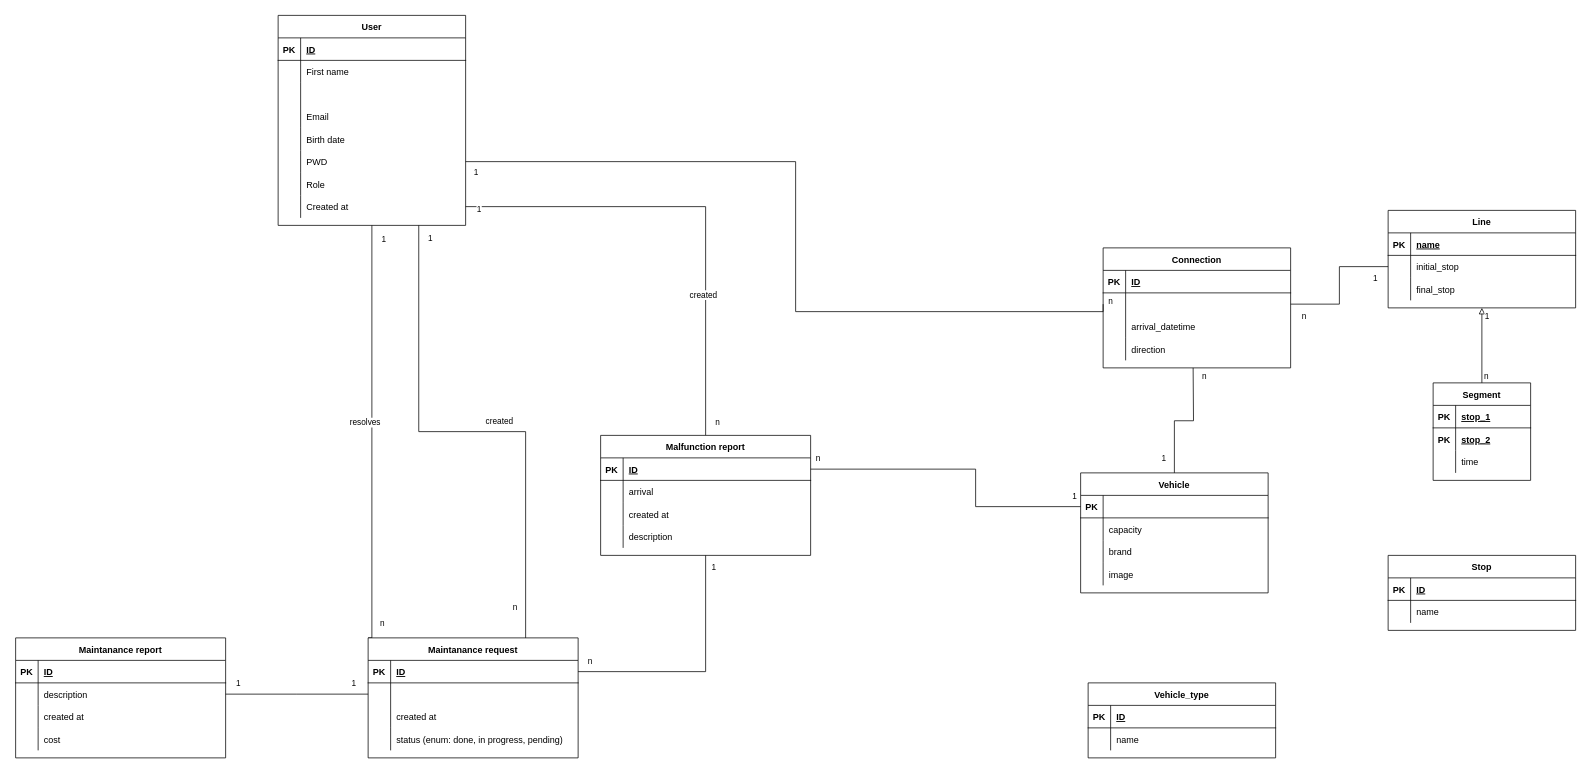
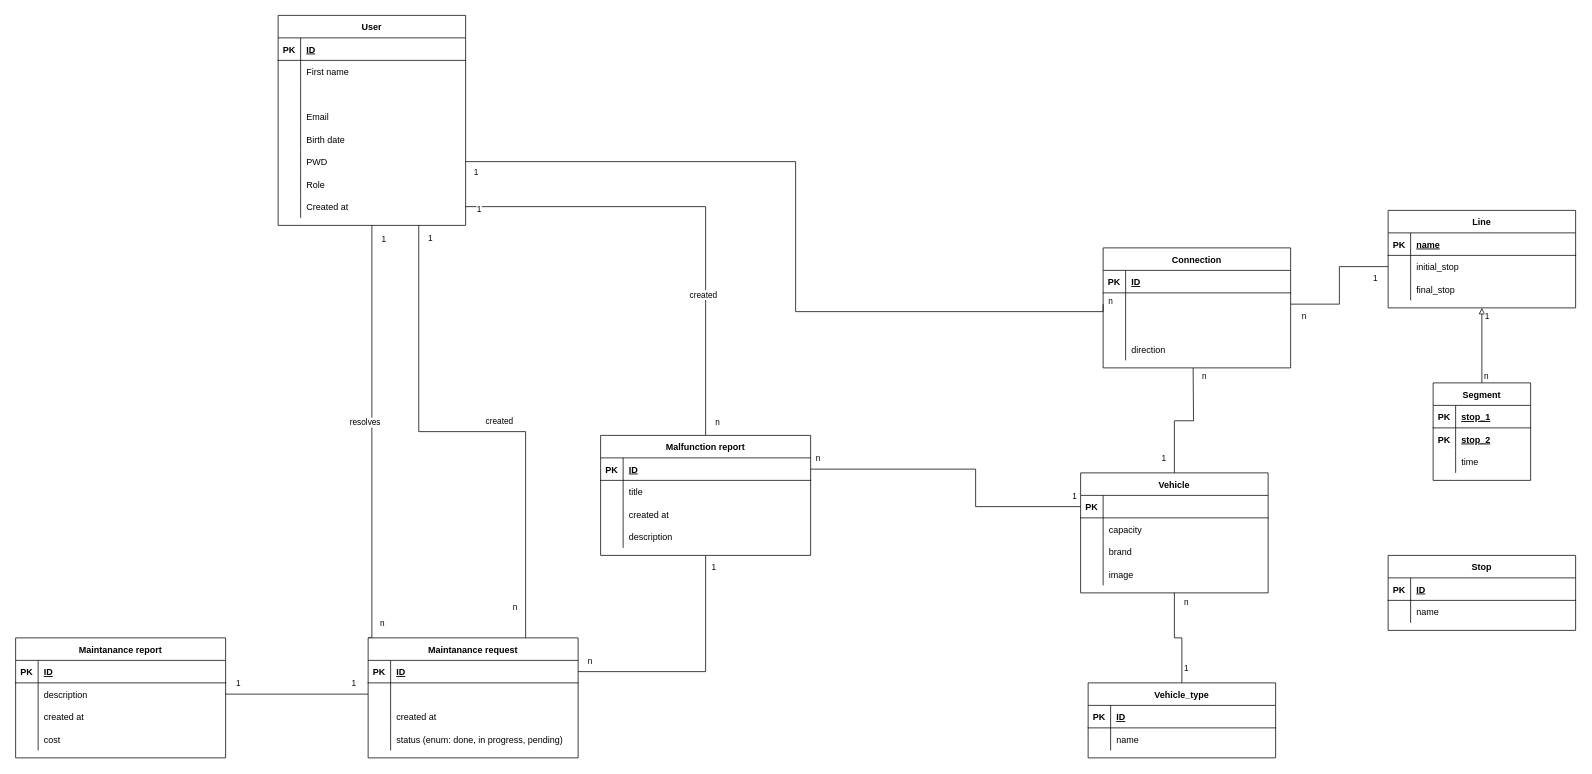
node "arrival_datetime": removed
node "arrival": label "arrival" -> "title"
edge "Vehicle" -- "Vehicle_type": added, labels "n", "1"
